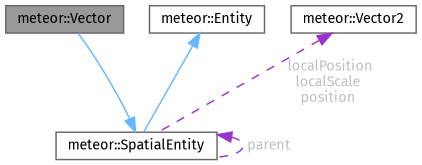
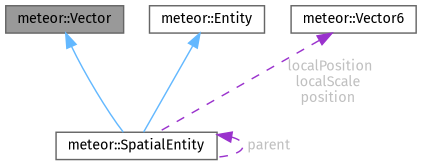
node "meteor::Vector2": label "meteor::Vector2" -> "meteor::Vector6"
edge "meteor::Vector" -> "meteor::SpatialEntity": reversed
